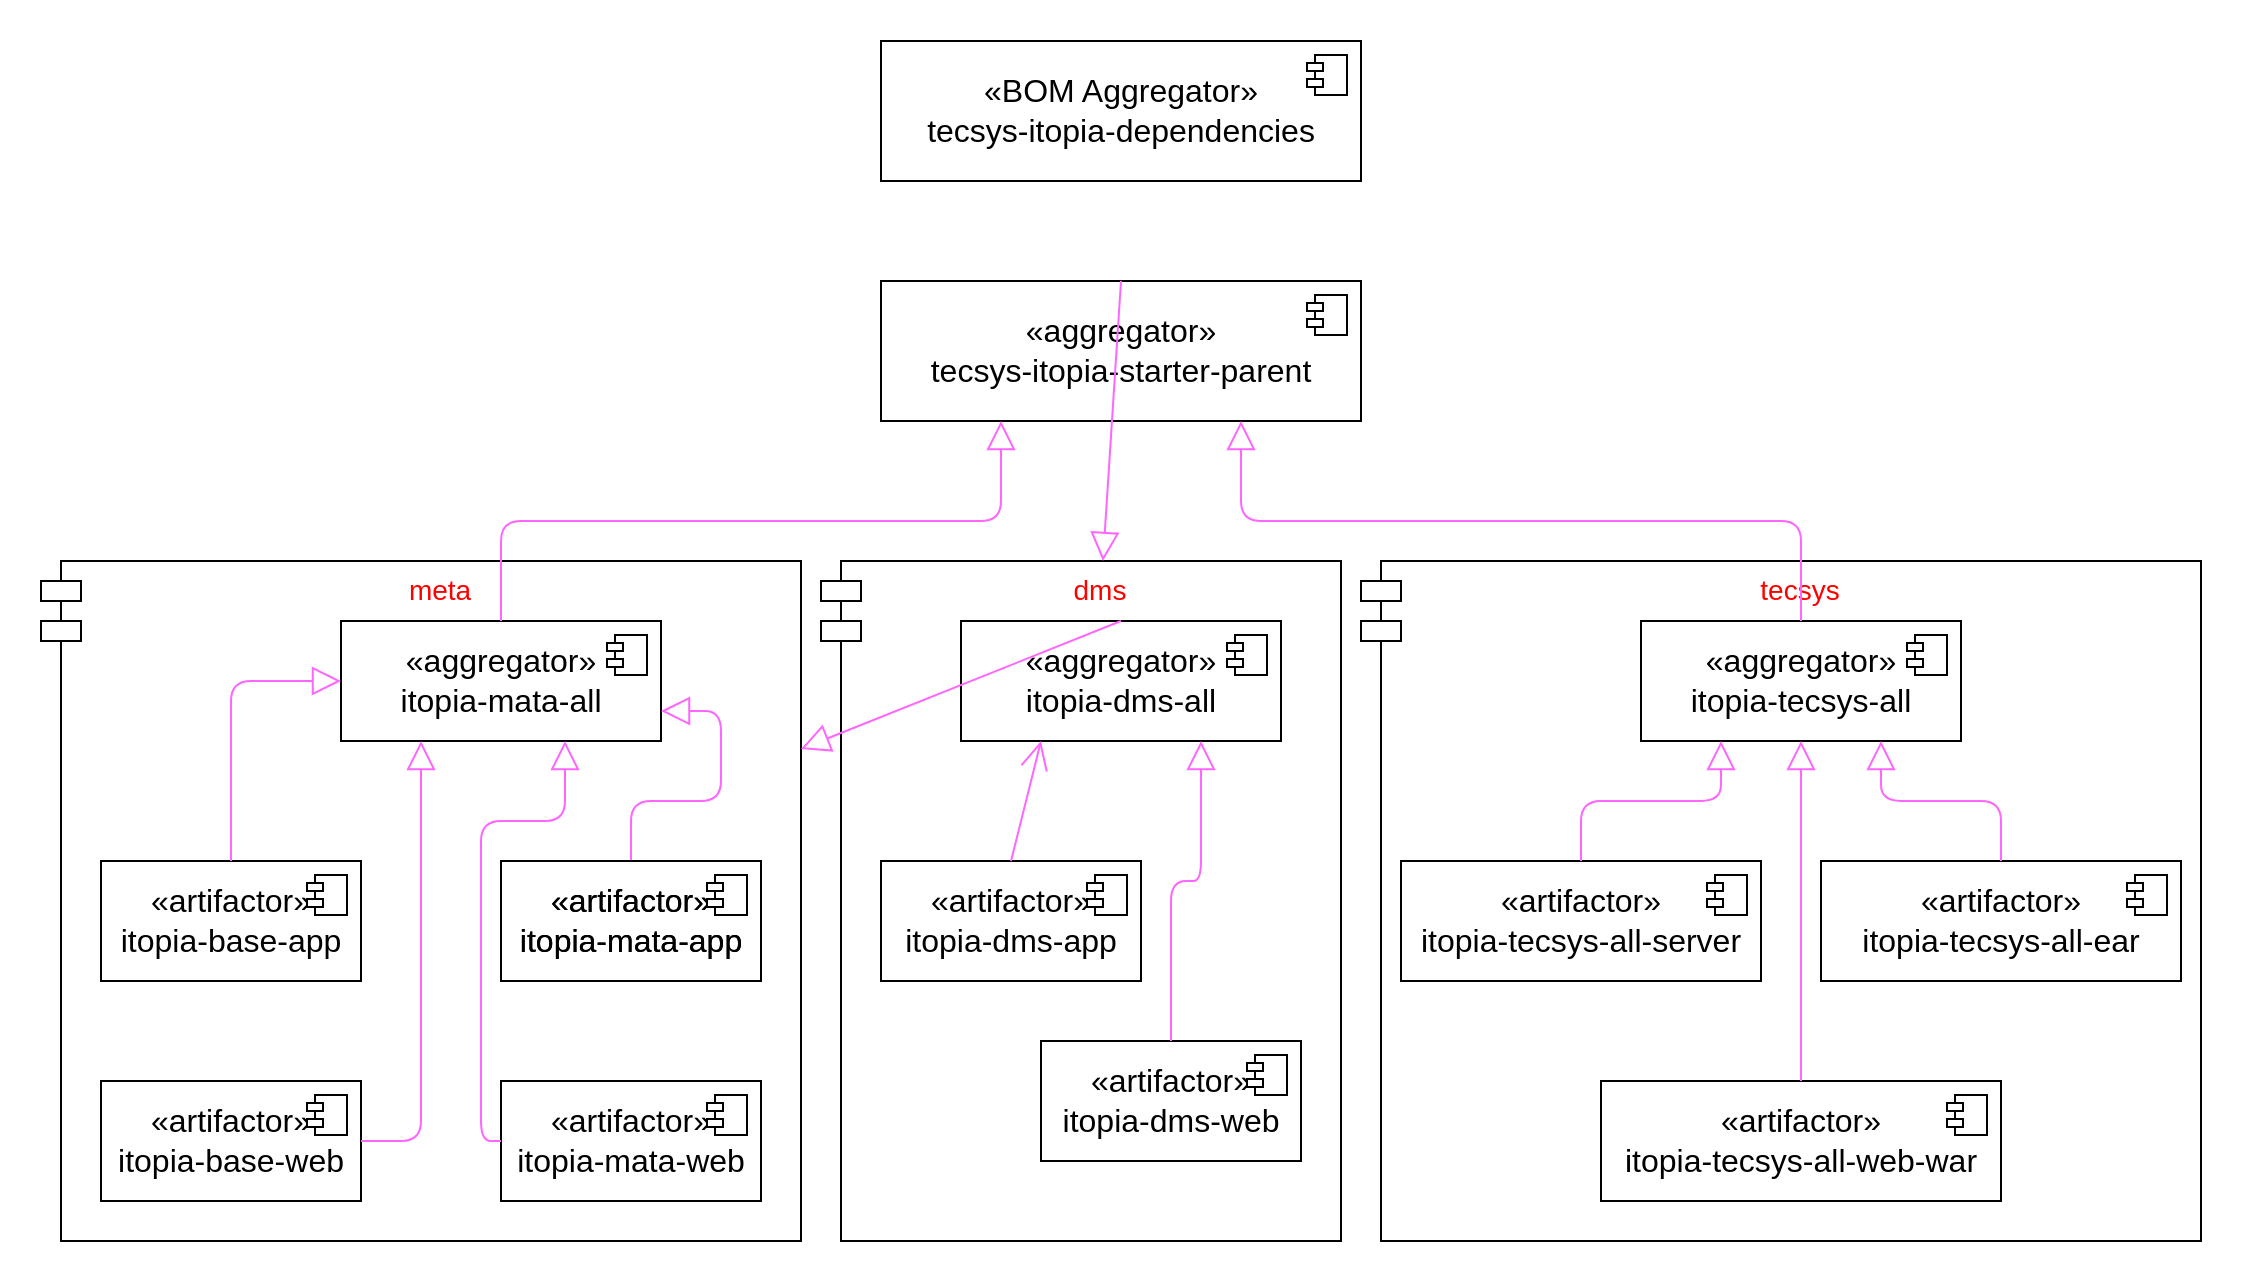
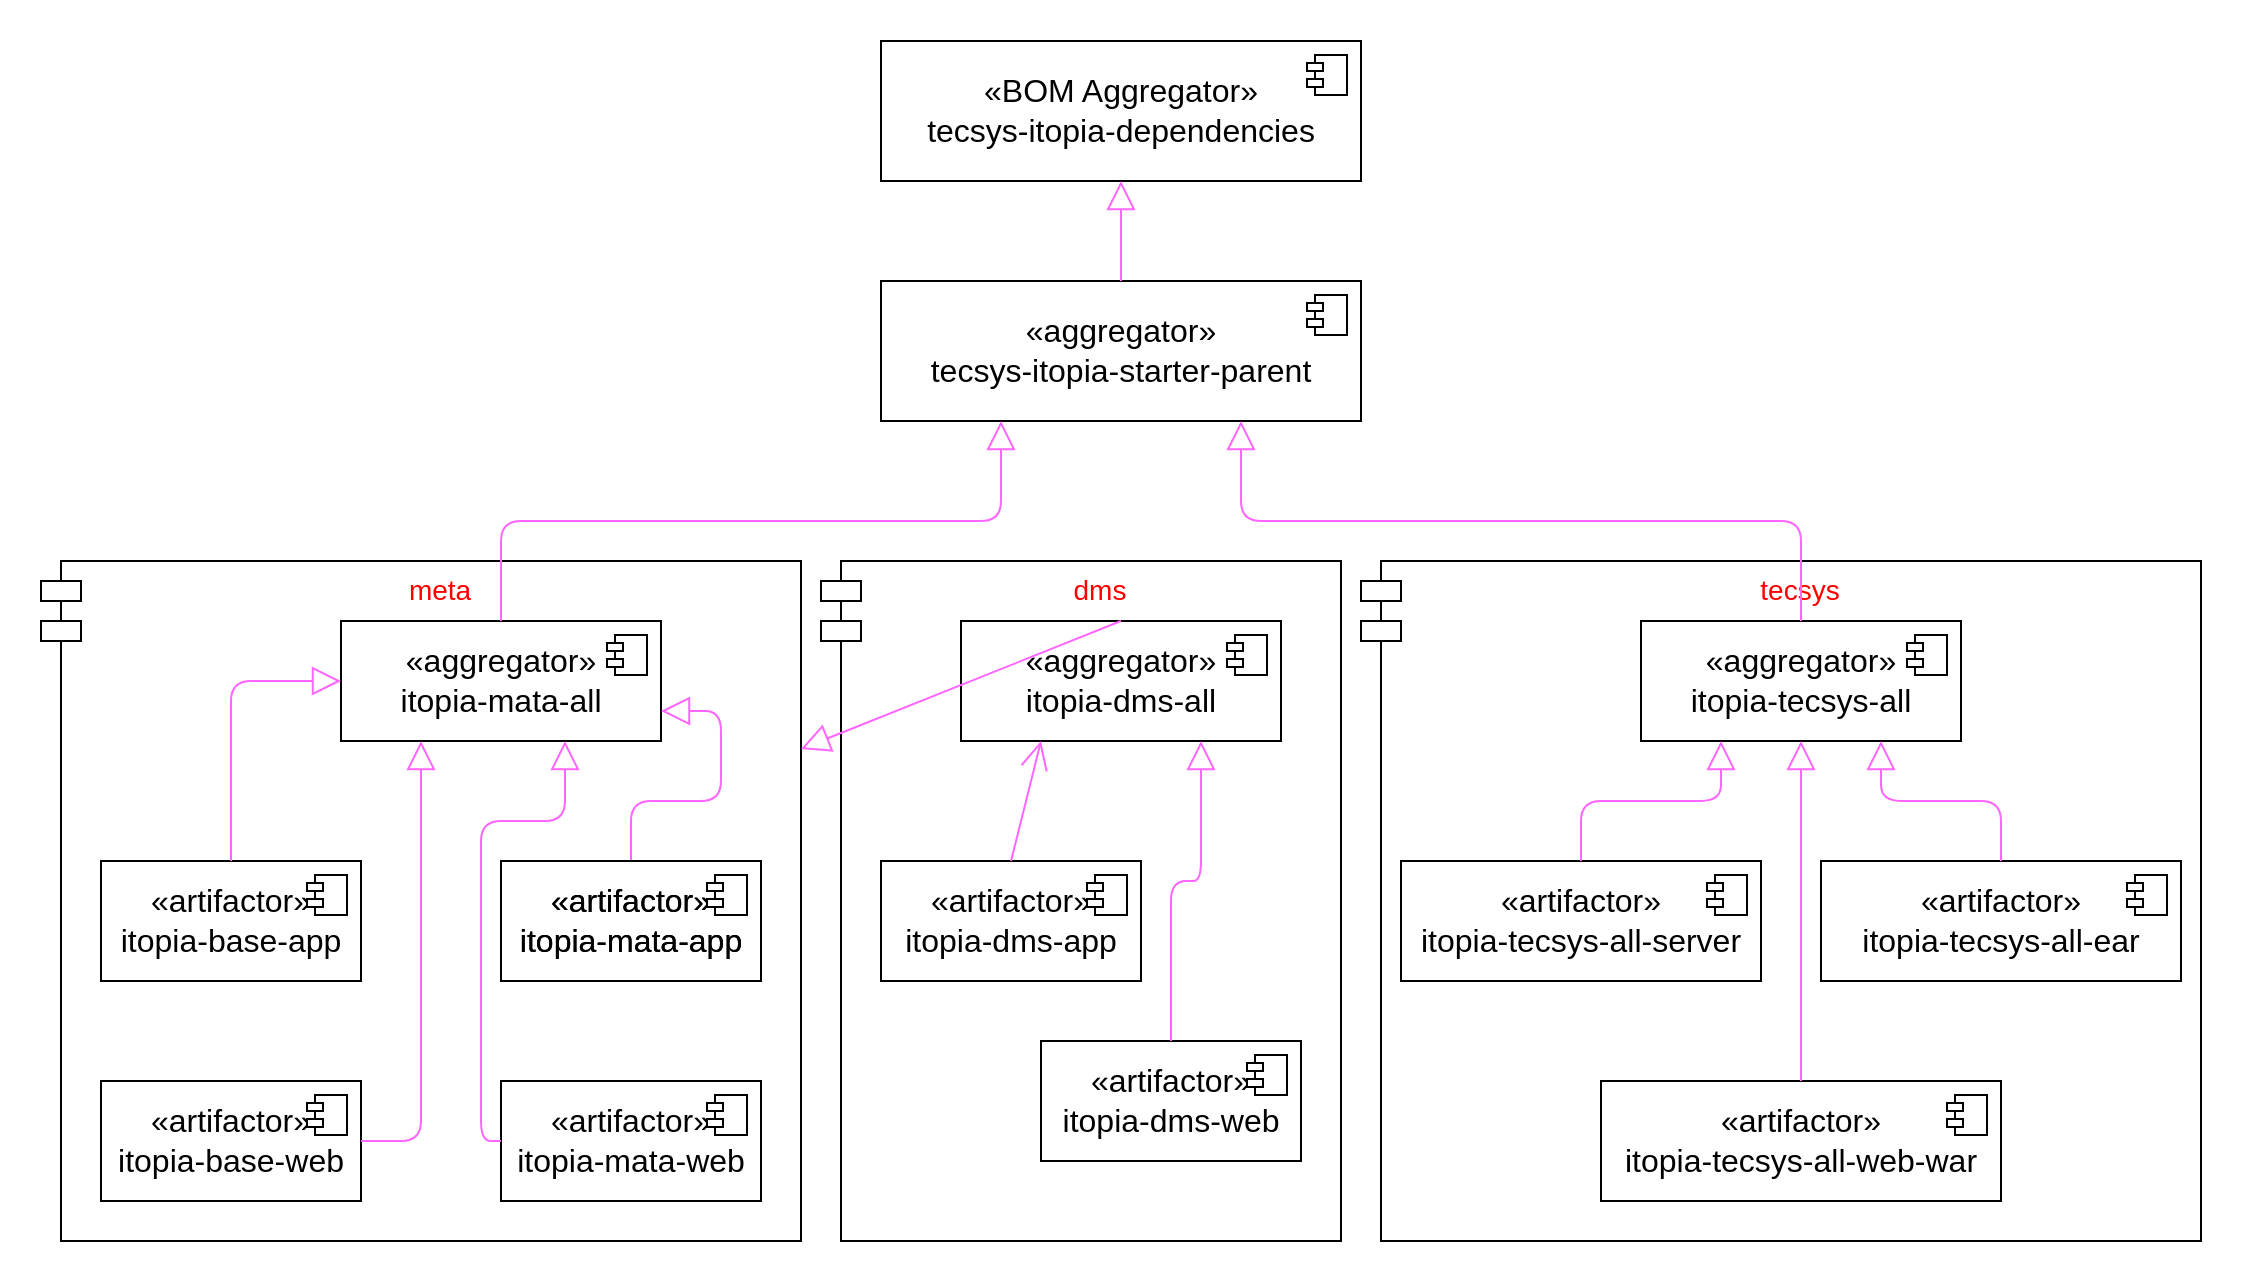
edge "«aggregator»tecsys-itopia-starter-parent" -> "dms": now "«aggregator»tecsys-itopia-starter-parent" -> "«BOM Aggregator»tecsys-itopia-dependencies"
